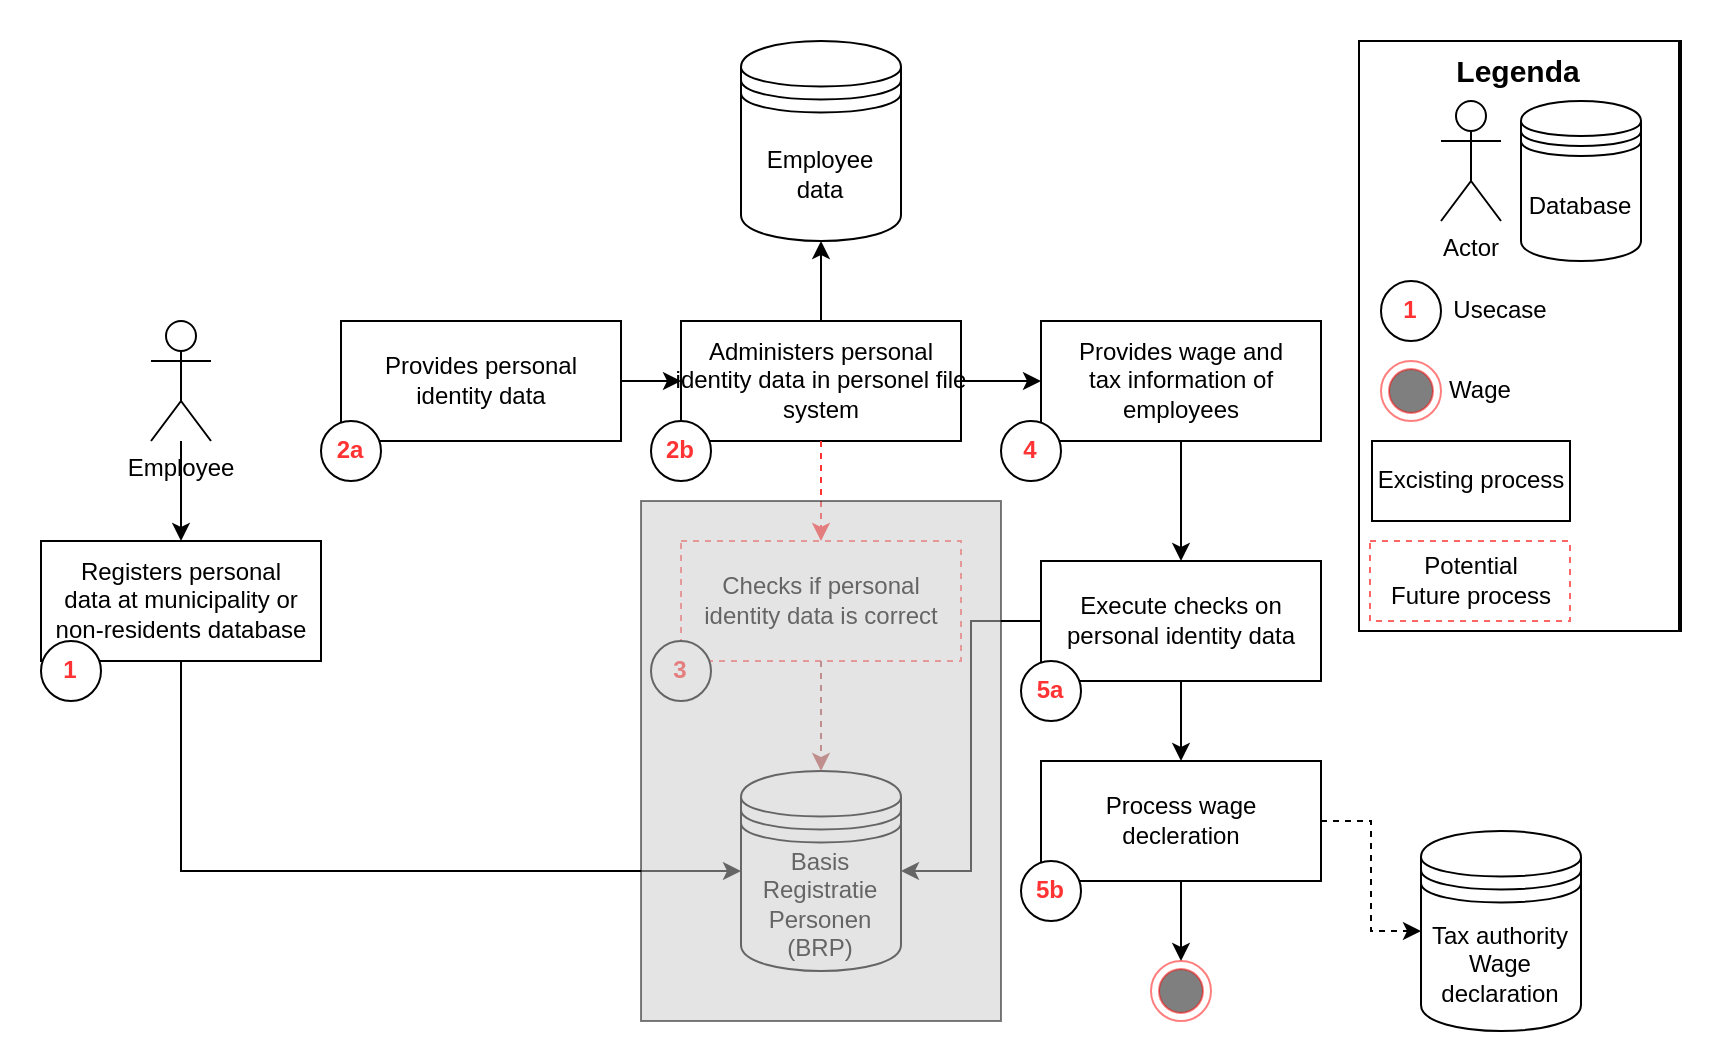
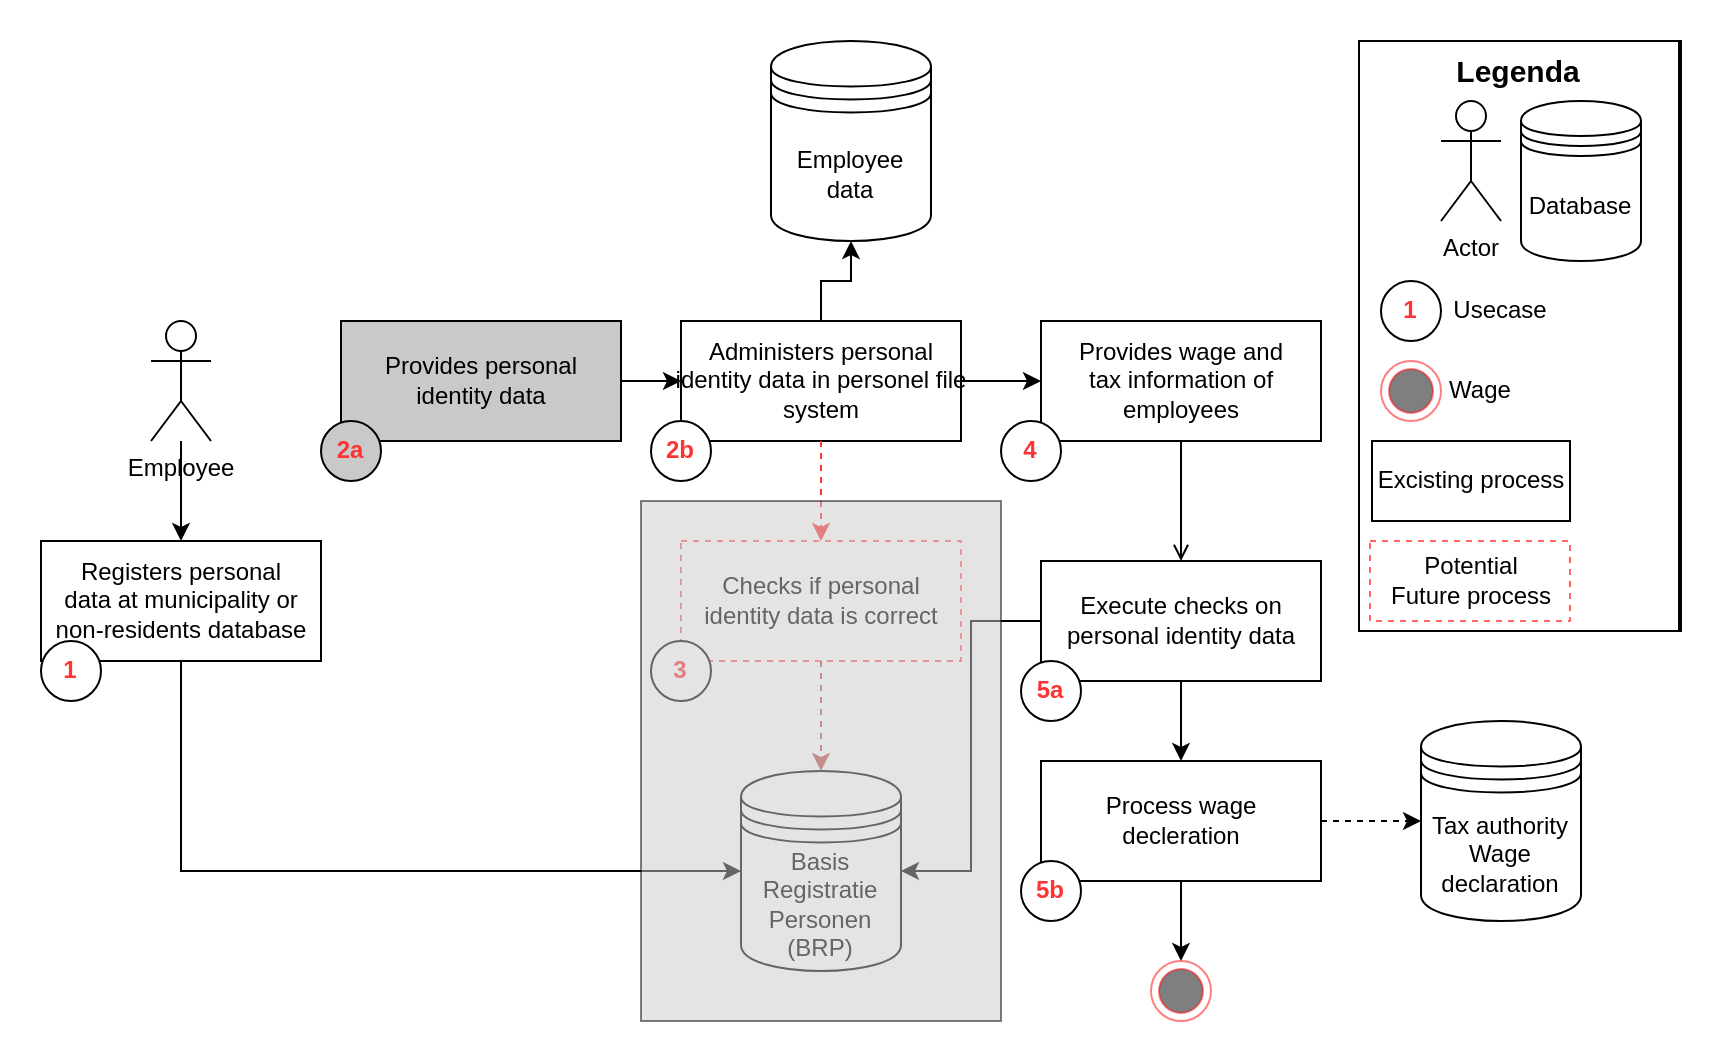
node "Employee data": moved (821, 141) -> (851, 141)
node "Provides personal identity data": fillcolor #ffffff -> #c9c9c9
node "2a": fillcolor #ffffff -> #c9c9c9
edge "Provides wage and tax information of employees" -> "Execute checks on personal identity data": arrowhead classic -> open
node "Tax authority Wage declaration": moved (1501, 931) -> (1501, 821)
